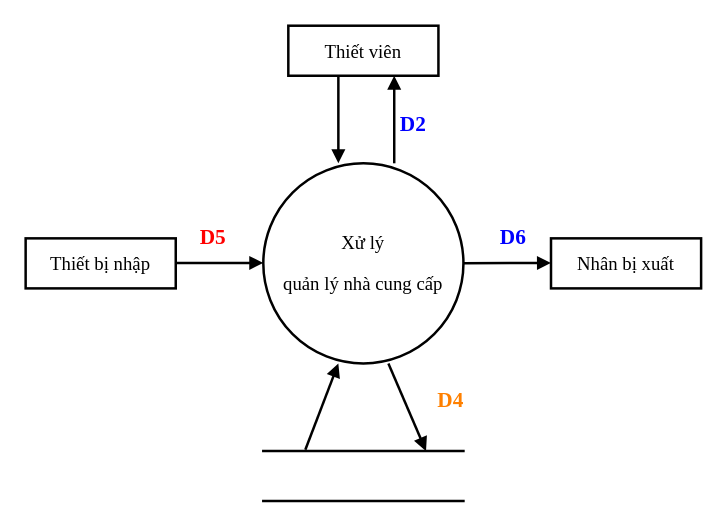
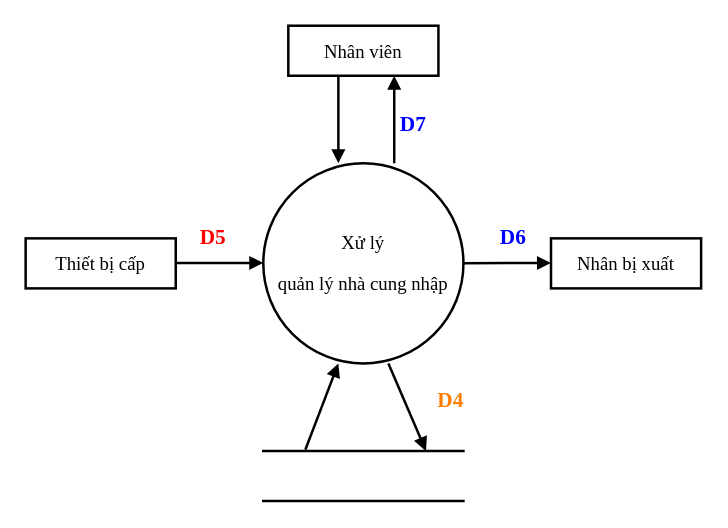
node "Thiết viên": label "Thiết viên" -> "Nhân viên"
node "D2": label "D2" -> "D7"
node "Thiết bị nhập": label "Thiết bị nhập" -> "Thiết bị cấp"
node "Xử lýquản lý nhà cung cấp": label "Xử lýquản lý nhà cung cấp" -> "Xử lýquản lý nhà cung nhập"
